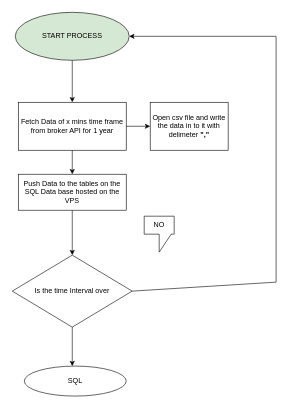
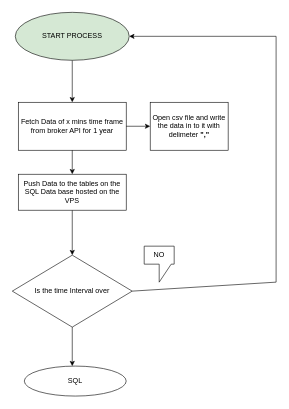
node "NO": moved (159, 234) -> (159, 264)
